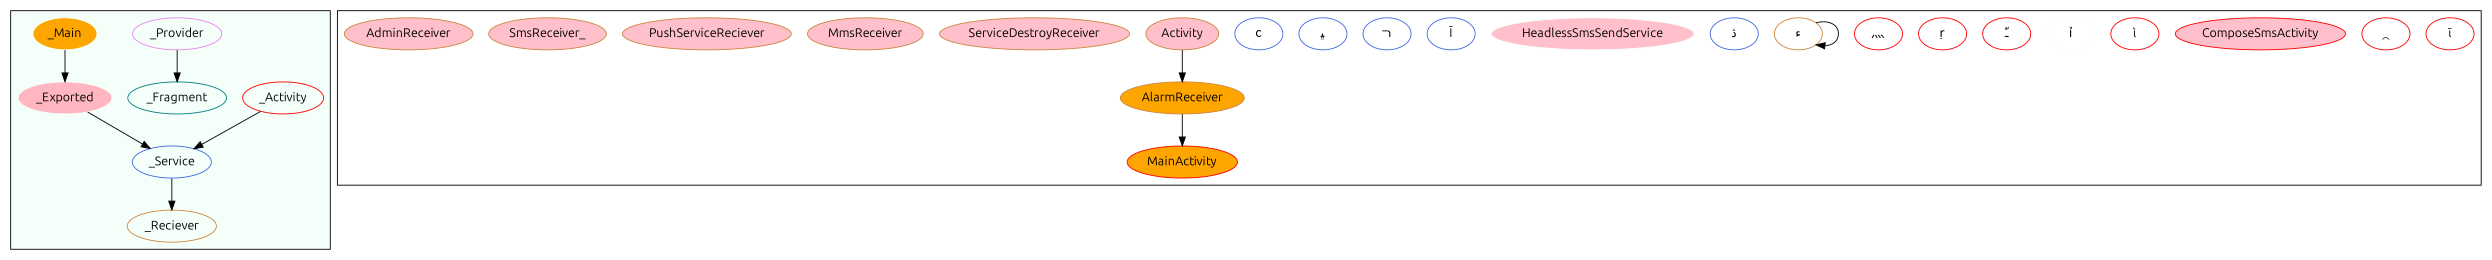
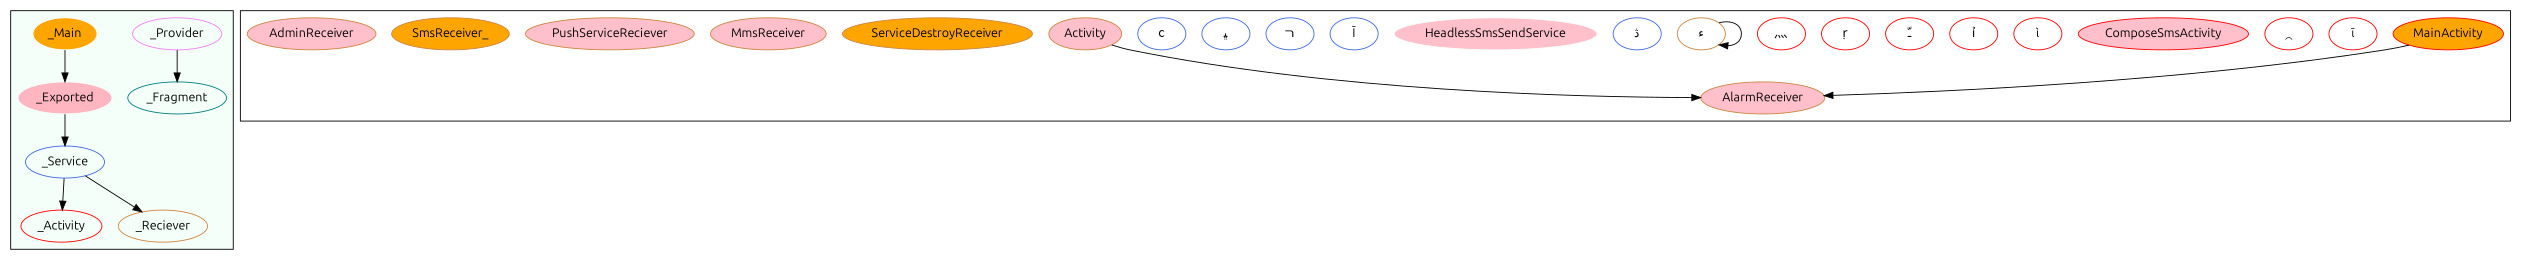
node "SmsReceiver_": fillcolor pink -> orange
node "ServiceDestroyReceiver": fillcolor pink -> orange
node "ỉ": color mintcream -> red
node "AlarmReceiver": fillcolor orange -> pink
edge "AlarmReceiver" -> "MainActivity": reversed
edge "_Activity" -> "_Service": reversed
